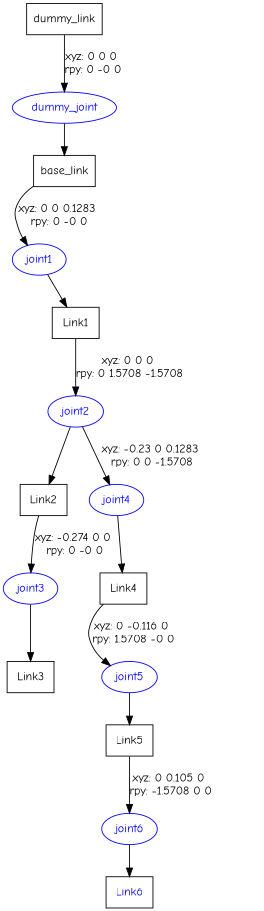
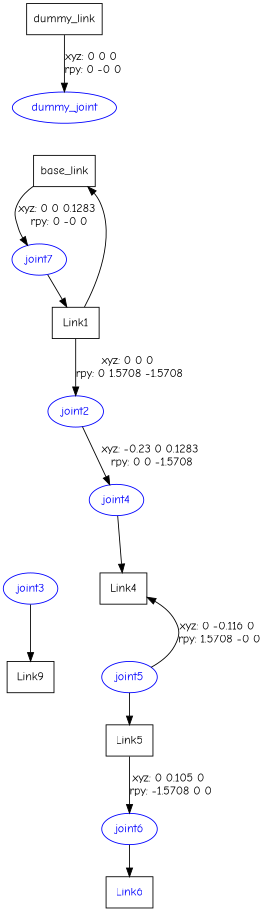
edge "dummy_joint" -> "base_link": now "Link1" -> "base_link"
node "joint1": label "joint1" -> "joint7"
node "Link2": removed
edge "Link4" -> "joint5": reversed
node "Link3": label "Link3" -> "Link9"
